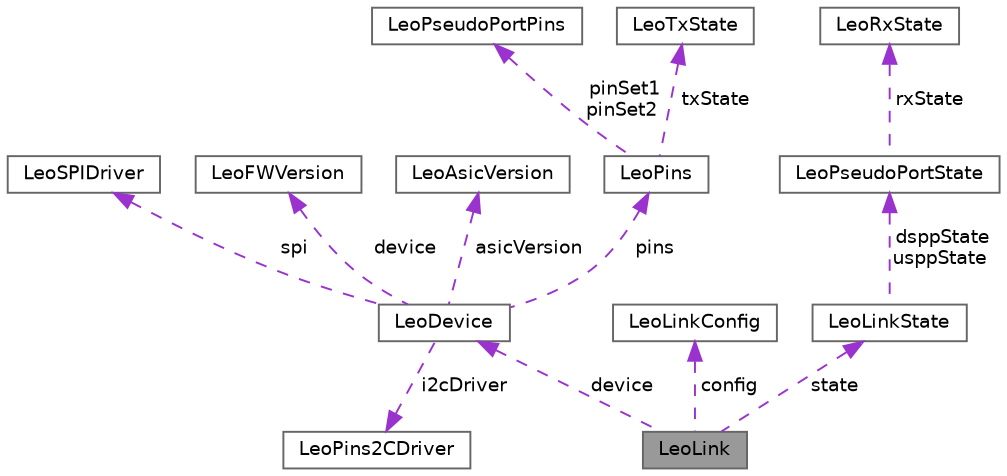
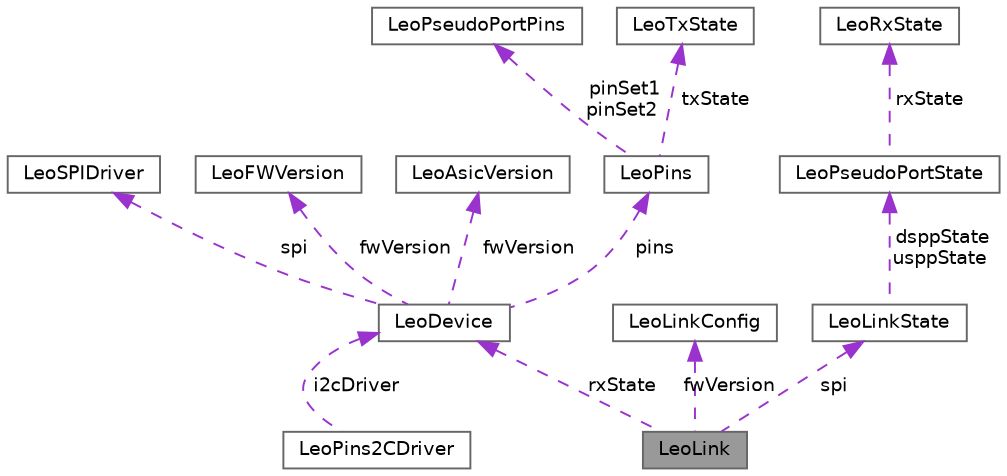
edge "LeoDevice" -> "LeoFWVersion": label " device" -> " fwVersion"
edge "LeoDevice" -> "LeoAsicVersion": label " asicVersion" -> " fwVersion"
edge "LeoDevice" -> "LeoPins2CDriver": reversed
edge "LeoLink" -> "LeoDevice": label " device" -> " rxState"
edge "LeoLink" -> "LeoLinkConfig": label " config" -> " fwVersion"
edge "LeoLink" -> "LeoLinkState": label " state" -> " spi"
